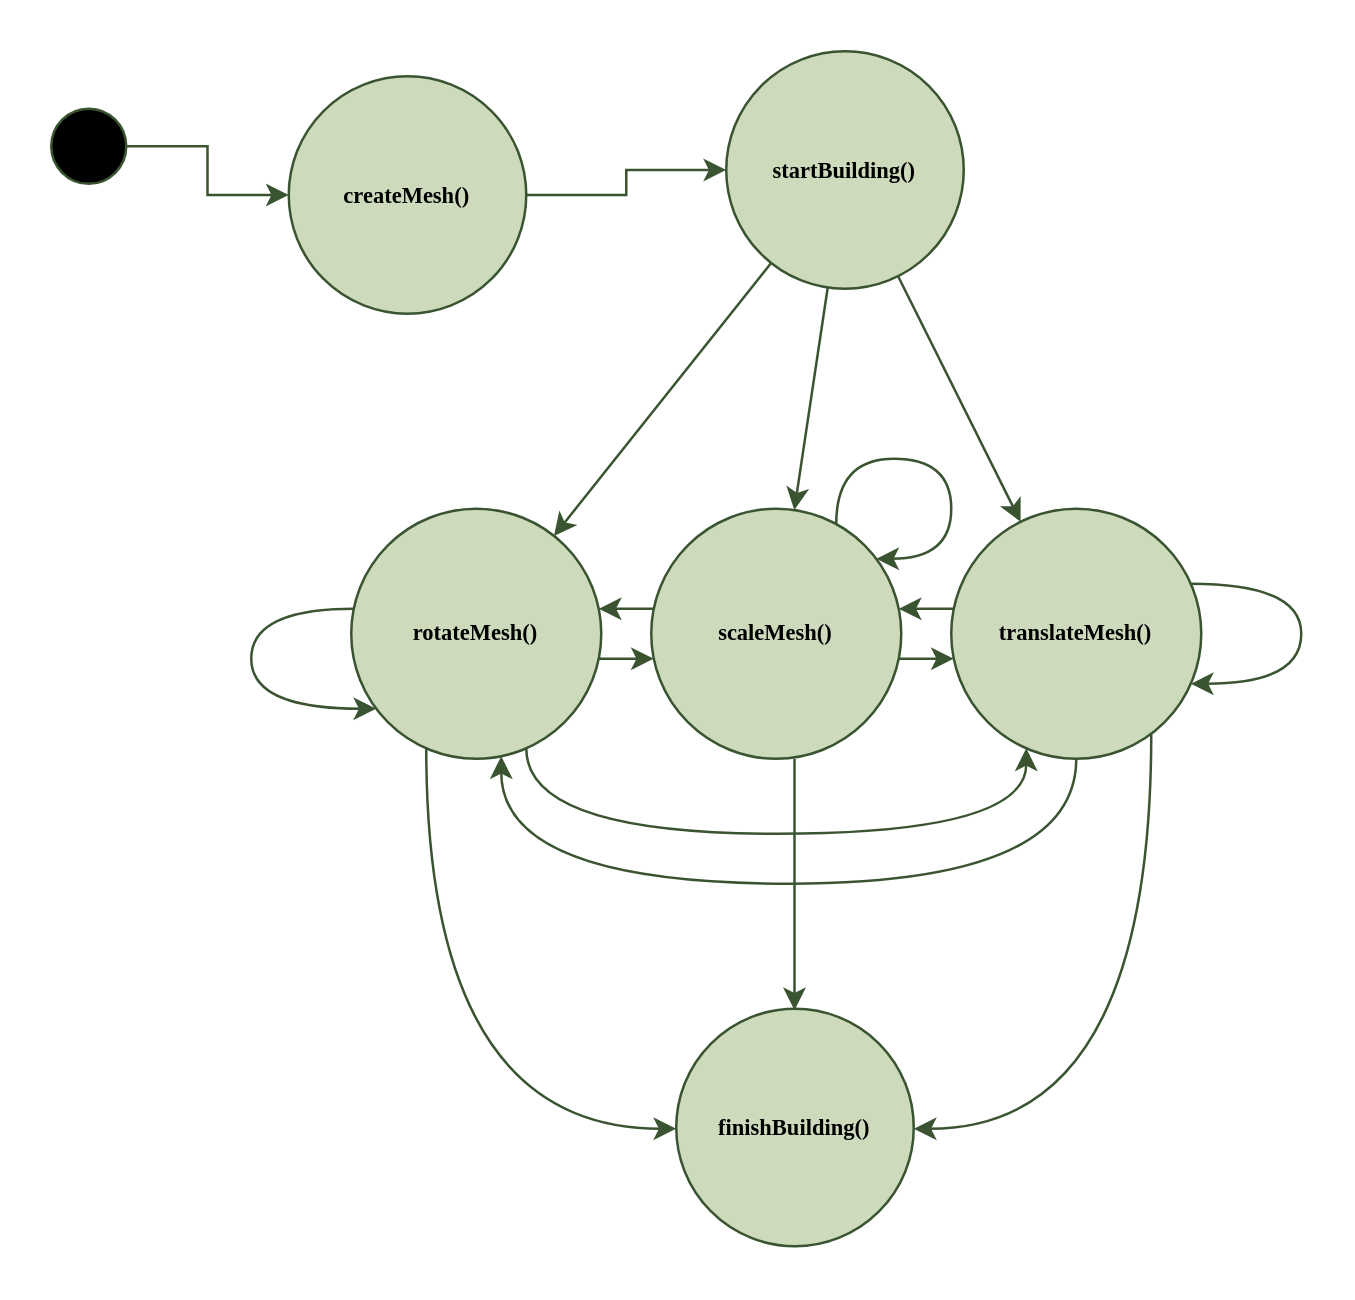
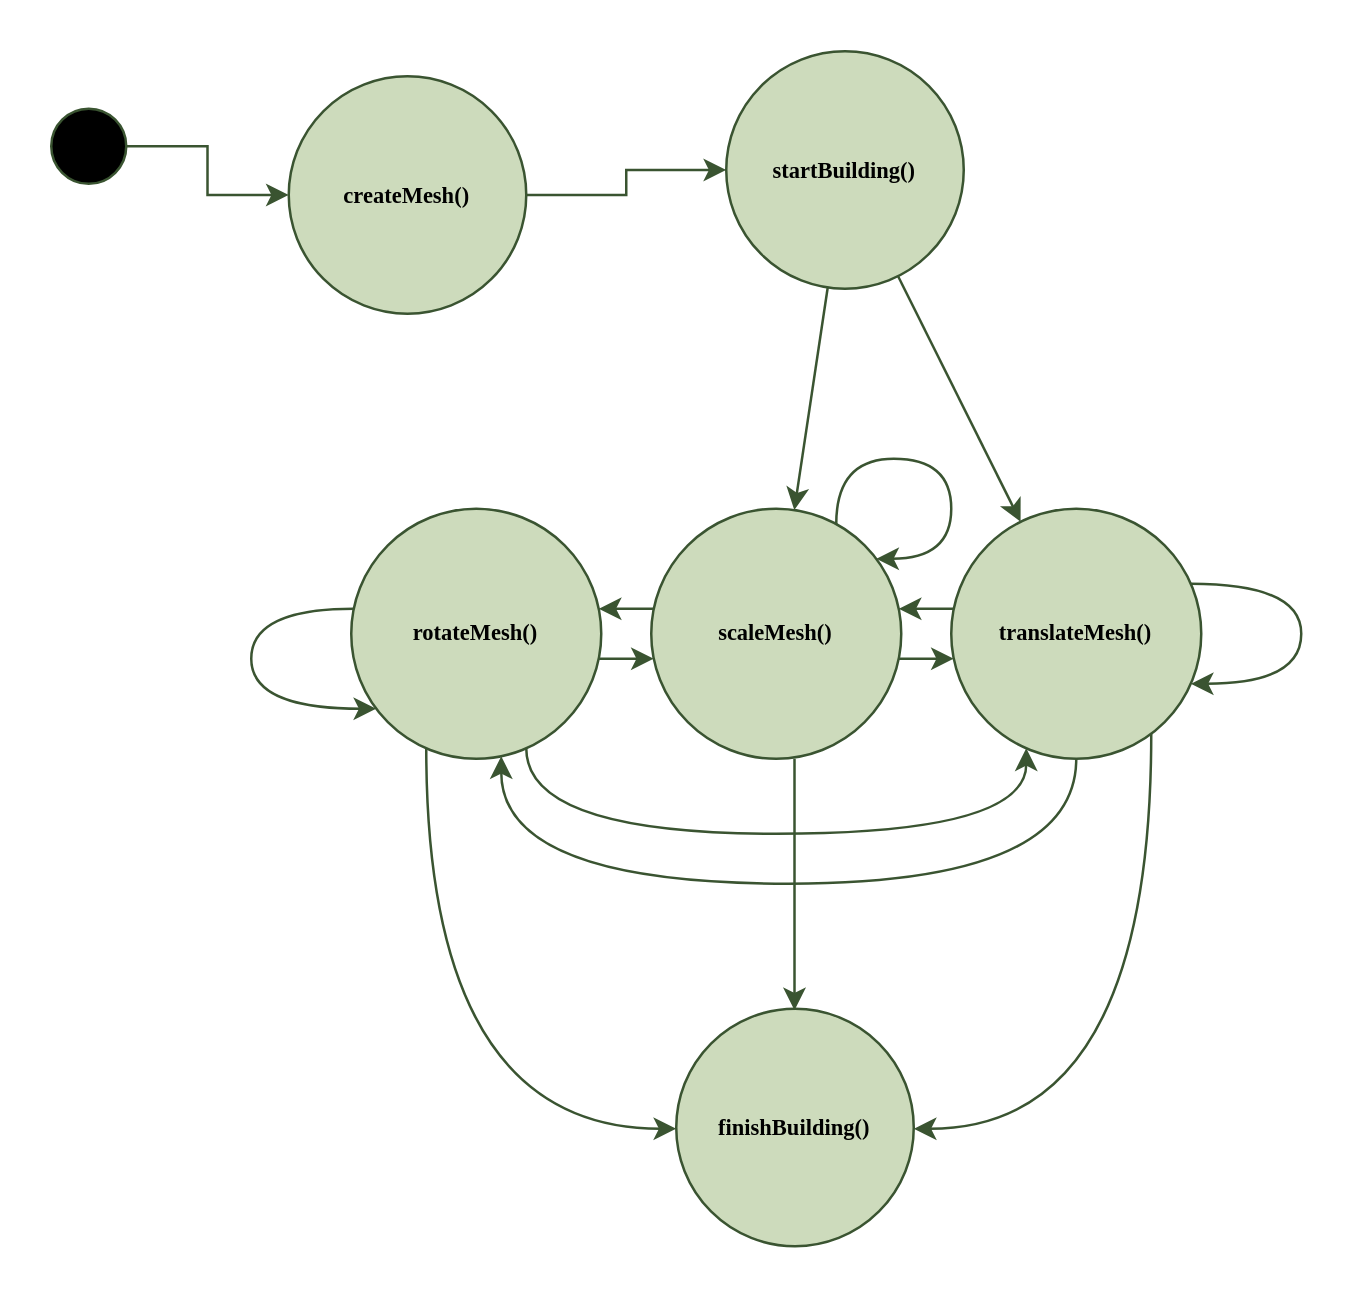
edge "startBuilding()" -> "rotateMesh()": removed
